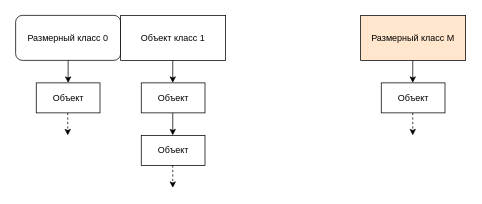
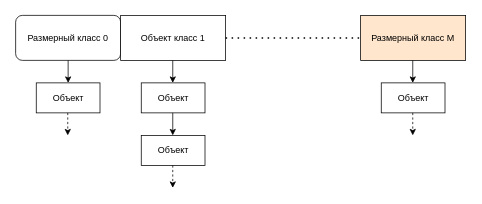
edge "Объект класс 1" -- "Размерный класс M": added
